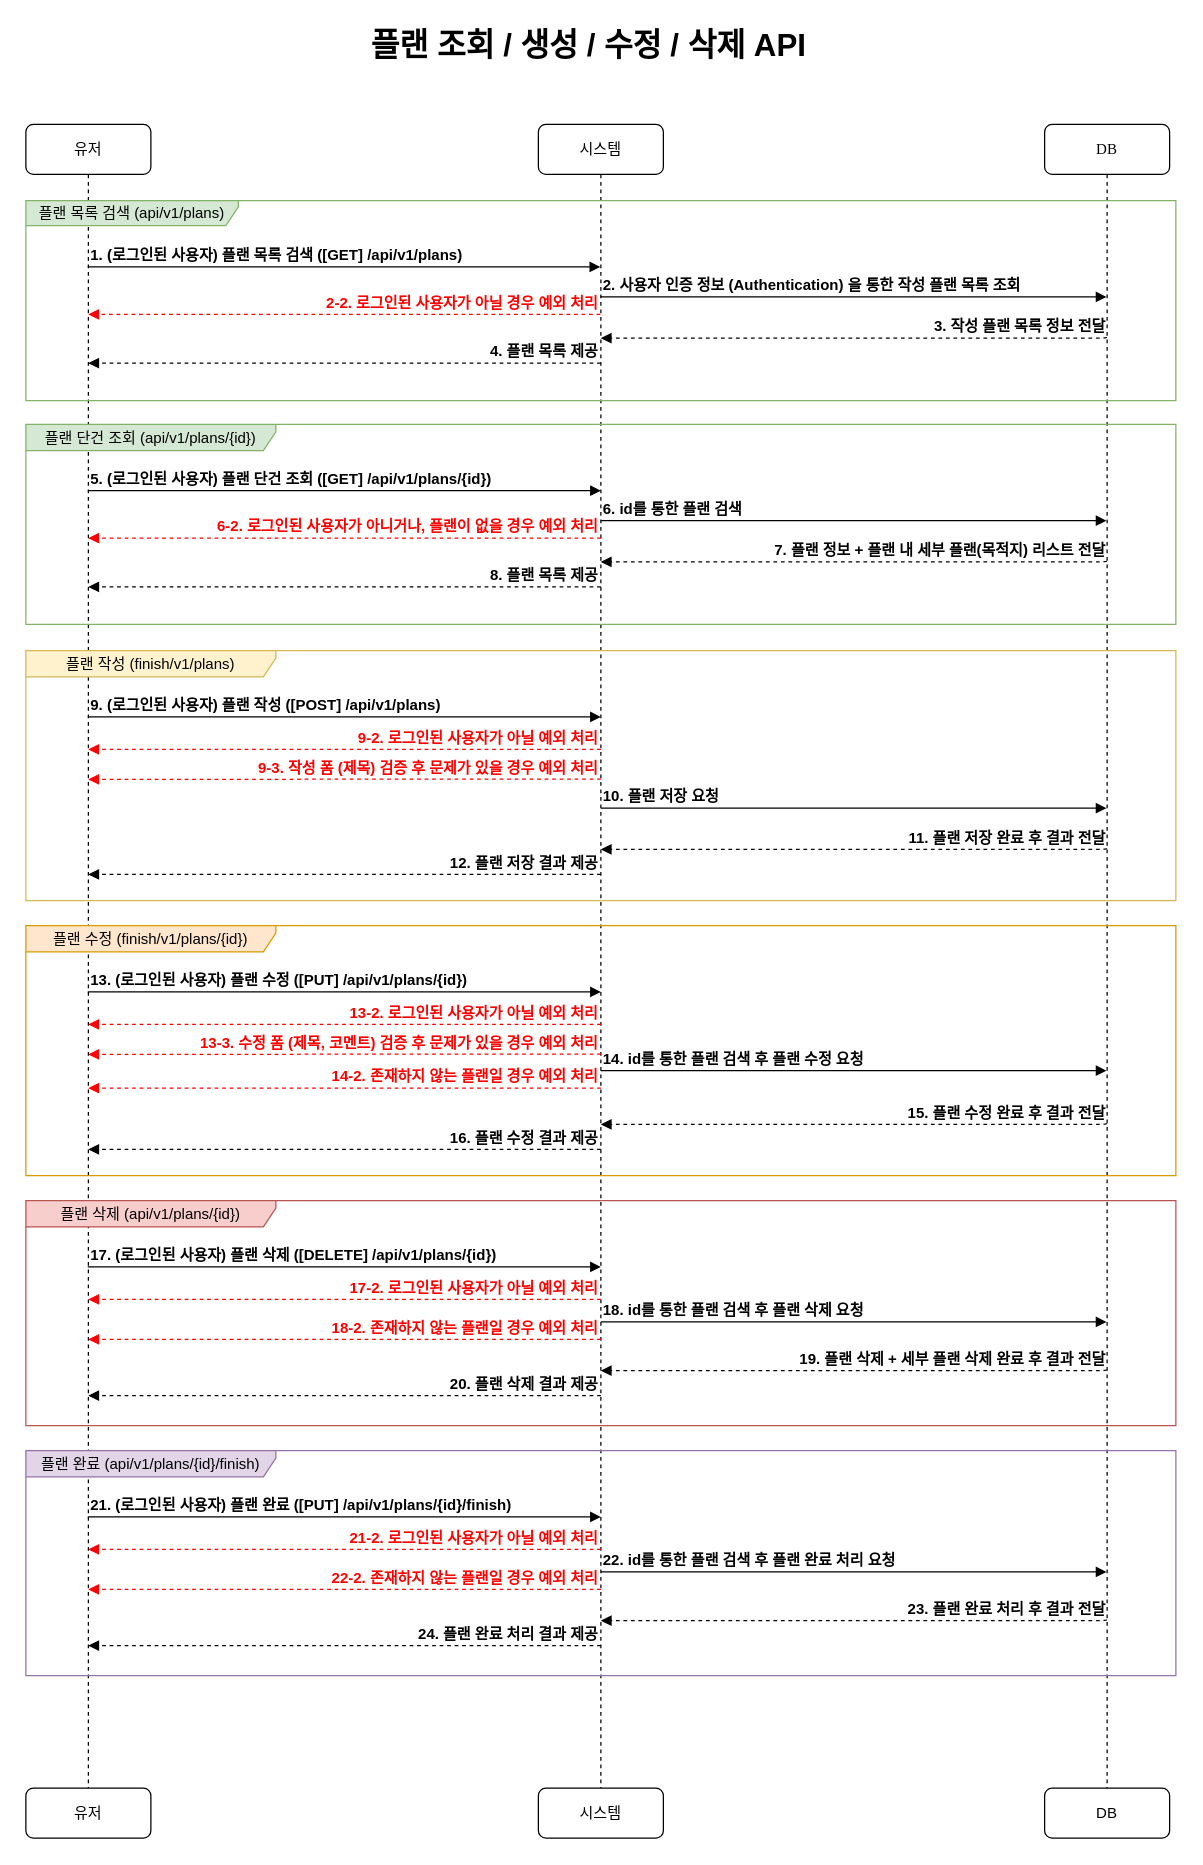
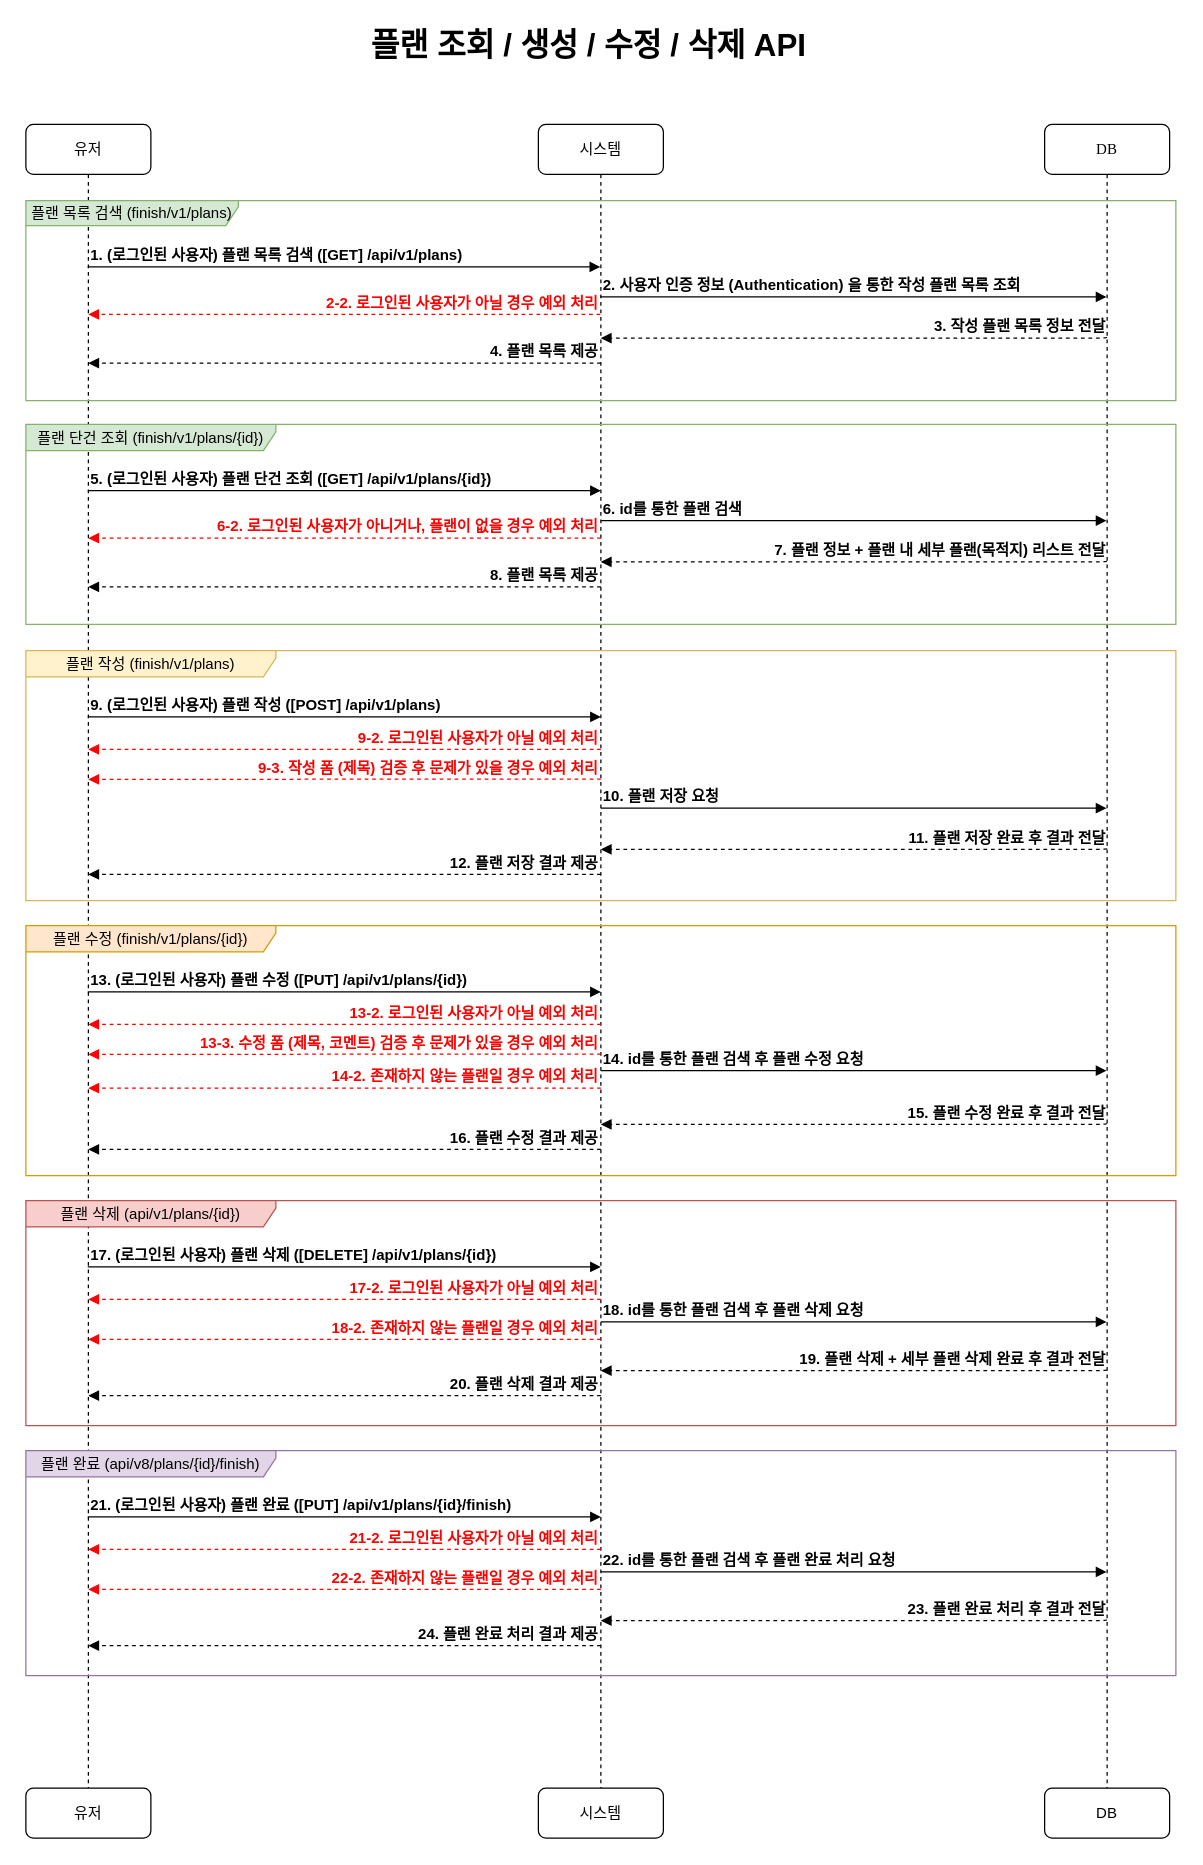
node "플랜 목록 검색 (api/v1/plans)": label "플랜 목록 검색 (api/v1/plans)" -> "플랜 목록 검색 (finish/v1/plans)"
node "플랜 단건 조회 (api/v1/plans/{id})": label "플랜 단건 조회 (api/v1/plans/{id})" -> "플랜 단건 조회 (finish/v1/plans/{id})"
node "플랜 완료 (api/v1/plans/{id}/finish)": label "플랜 완료 (api/v1/plans/{id}/finish)" -> "플랜 완료 (api/v8/plans/{id}/finish)"
